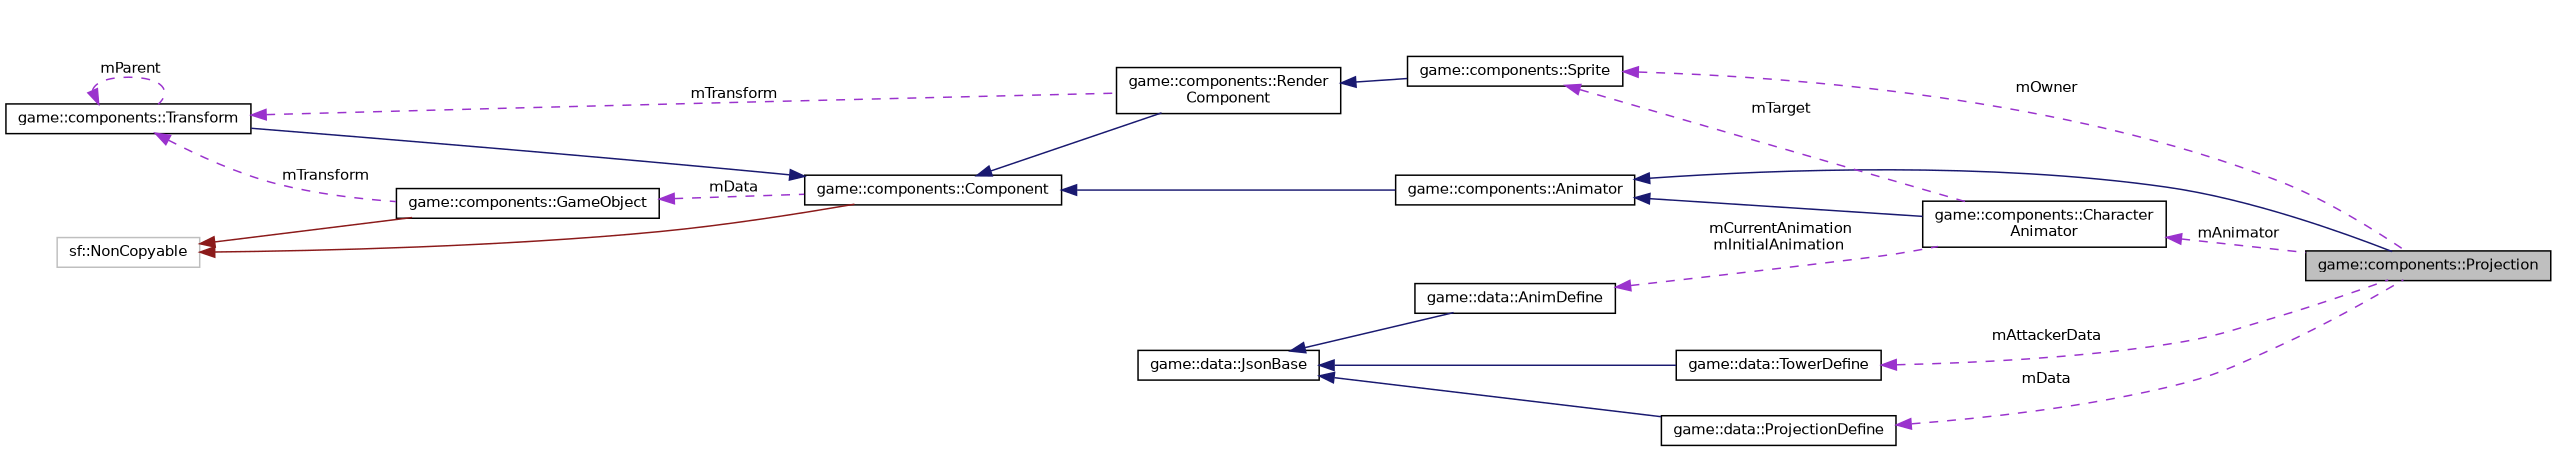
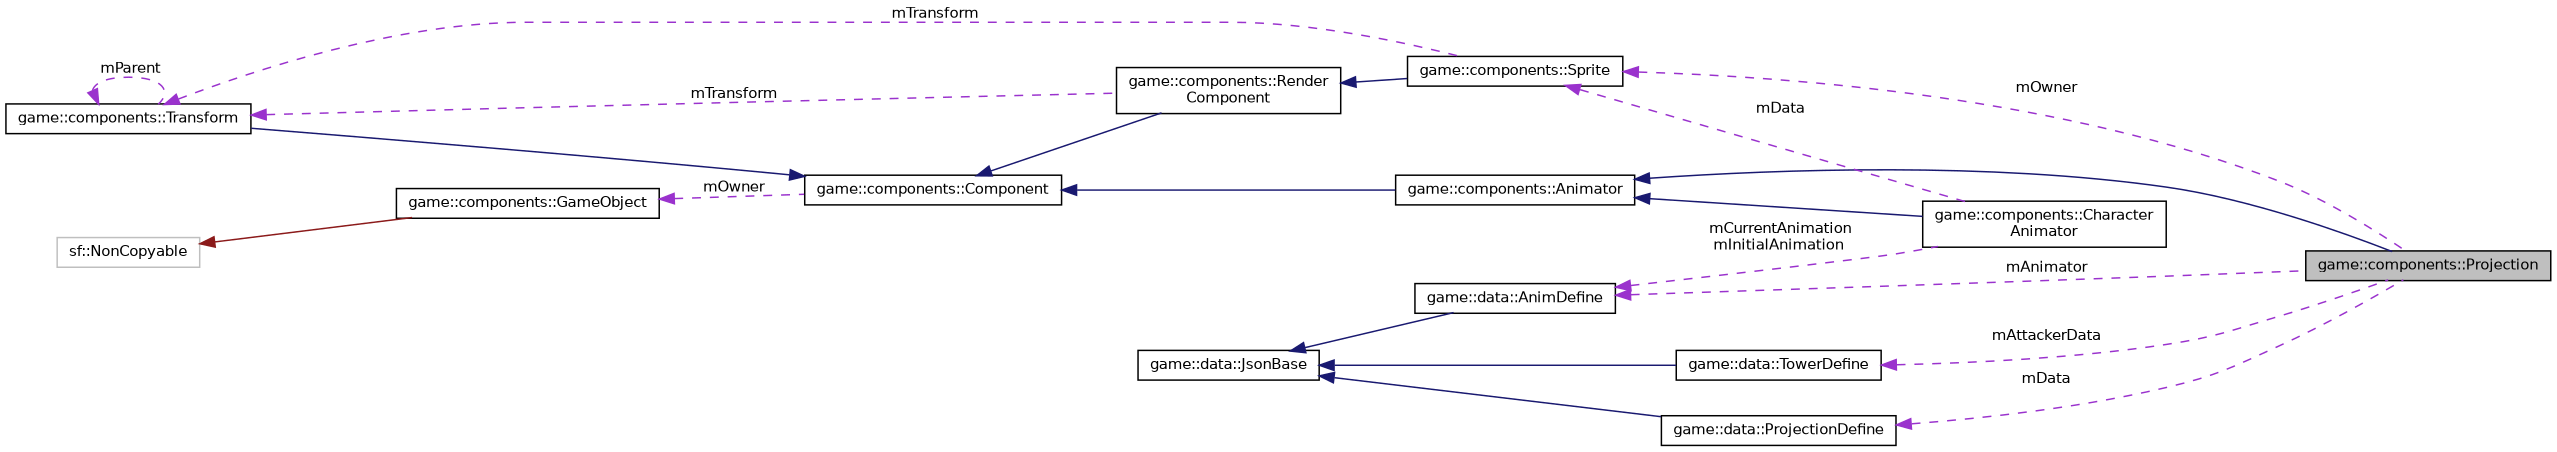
edge "game::components::Character Animator" -> "game::components::Sprite": label " mTarget" -> " mData"
edge "game::components::GameObject" -> "game::components::Transform": now "game::components::Sprite" -> "game::components::Transform"
edge "game::components::Component" -> "game::components::GameObject": label " mData" -> " mOwner"
edge "game::components::Component" -> "sf::NonCopyable": removed
edge "game::components::Projection" -> "game::components::Character Animator": now "game::components::Projection" -> "game::data::AnimDefine"
